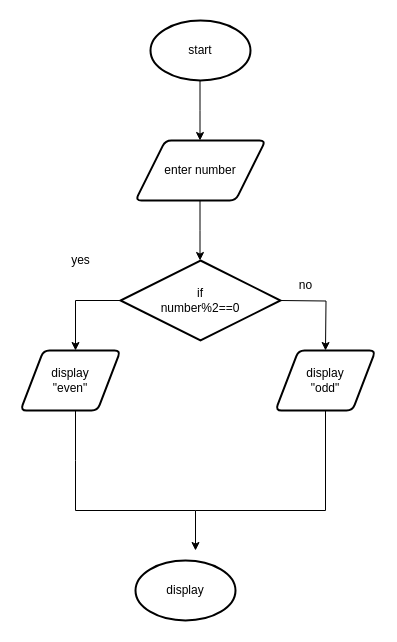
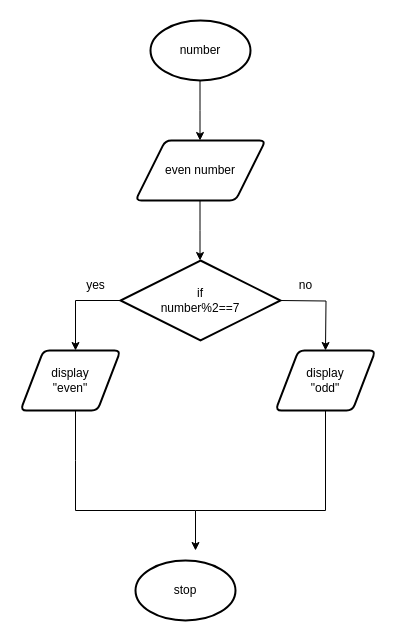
node "start": label "start" -> "number"
node "enter number": label "enter number" -> "even number"
node "yes": moved (81, 261) -> (96, 286)
node "if number%2==0": label "if number%2==0" -> "if number%2==7"
node "display": label "display" -> "stop"
